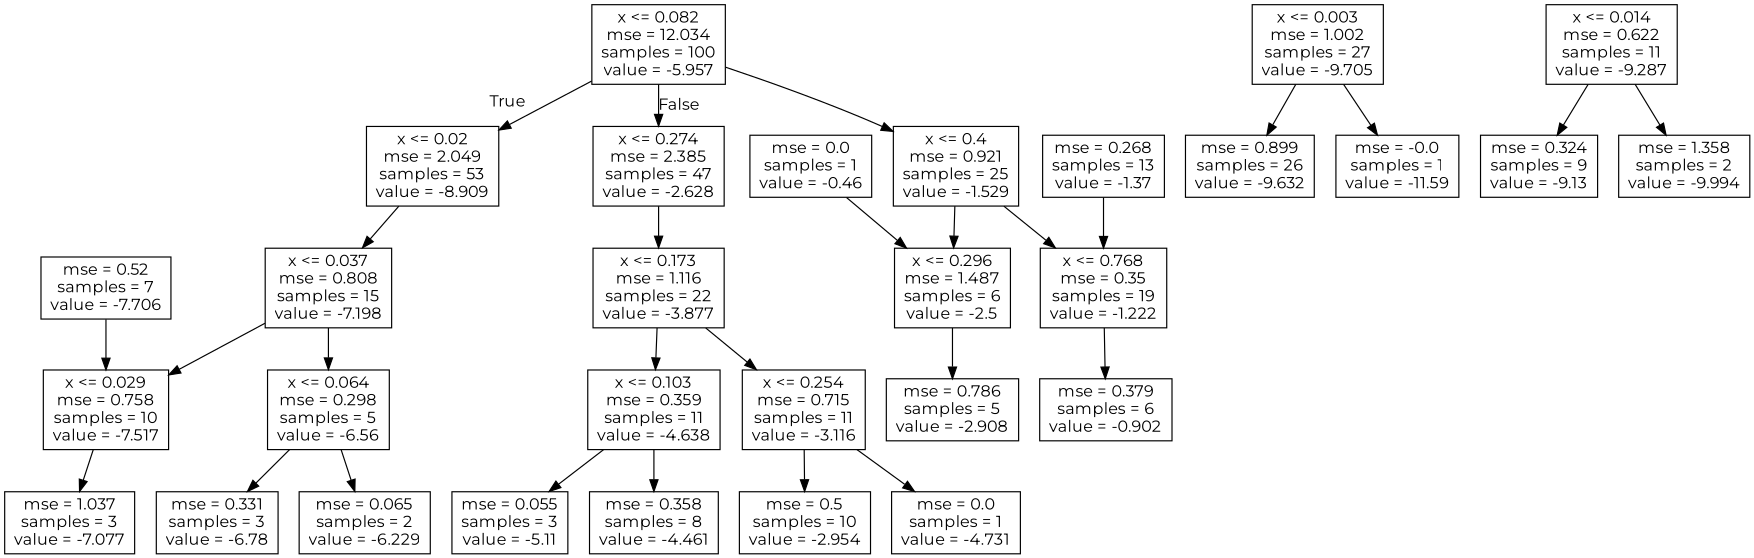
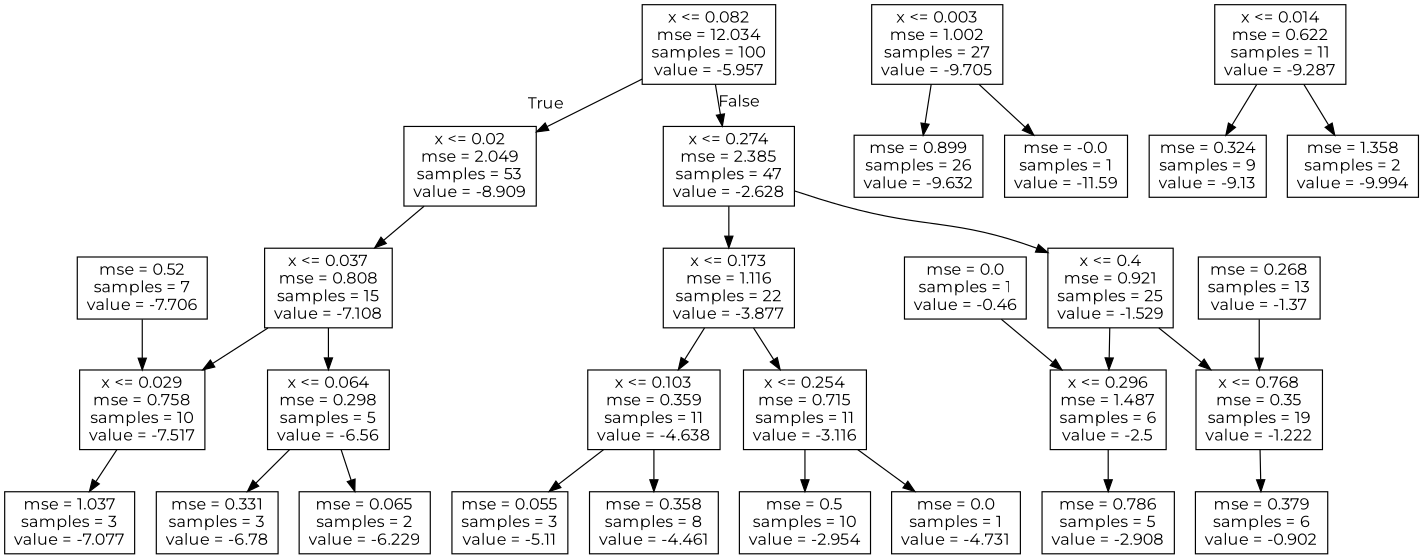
edge "x <= 0.082 mse = 12.034 samples = 100 value = -5.957" -> "x <= 0.4 mse = 0.921 samples = 25 value = -1.529": now "x <= 0.274 mse = 2.385 samples = 47 value = -2.628" -> "x <= 0.4 mse = 0.921 samples = 25 value = -1.529"
node "x <= 0.037 mse = 0.808 samples = 15 value = -7.198": label "x <= 0.037 mse = 0.808 samples = 15 value = -7.198" -> "x <= 0.037 mse = 0.808 samples = 15 value = -7.108"
